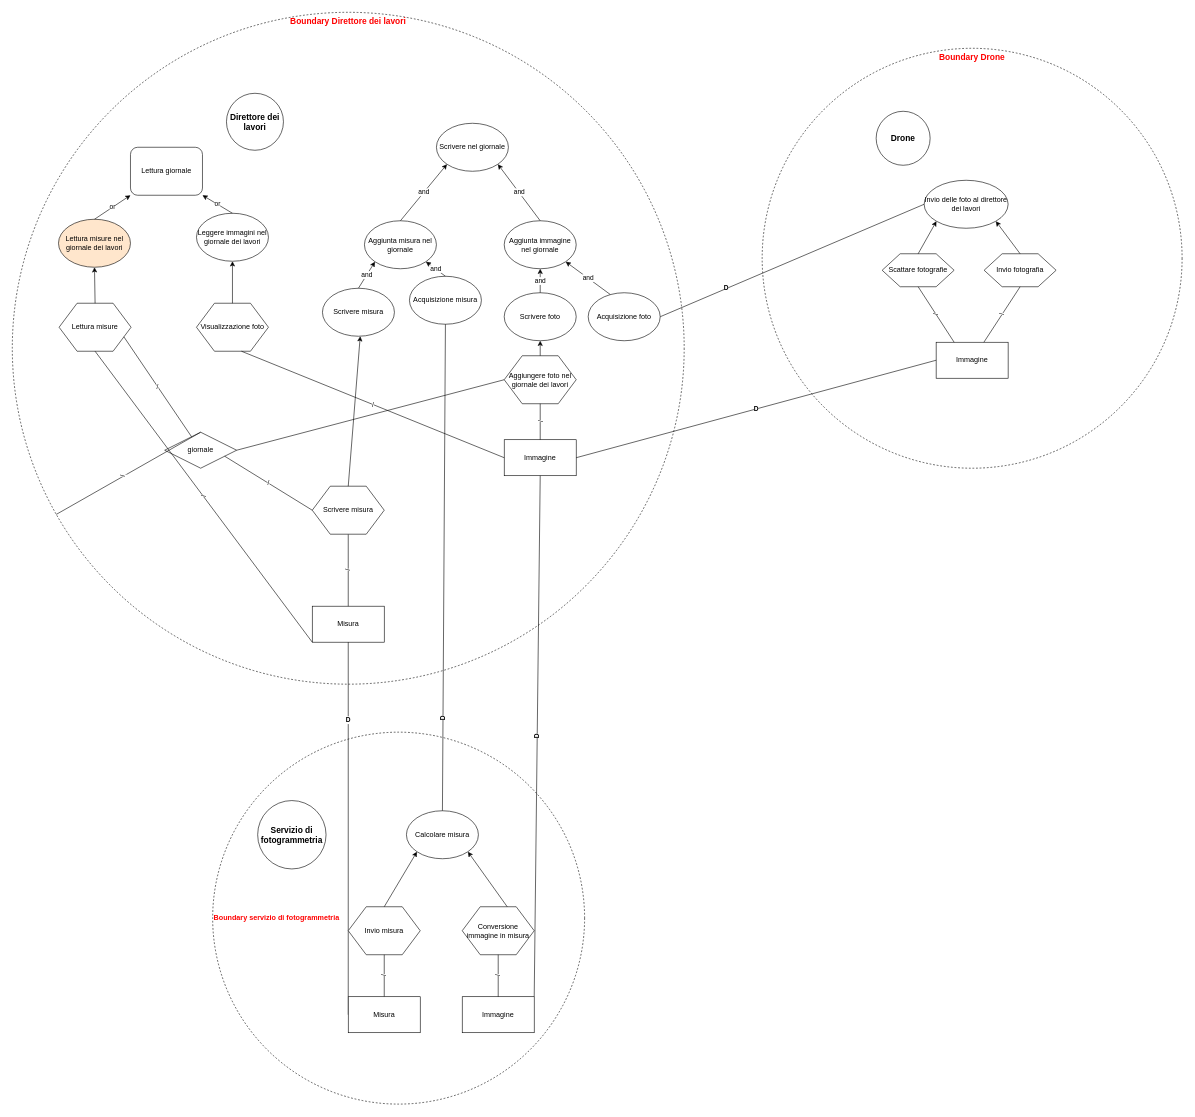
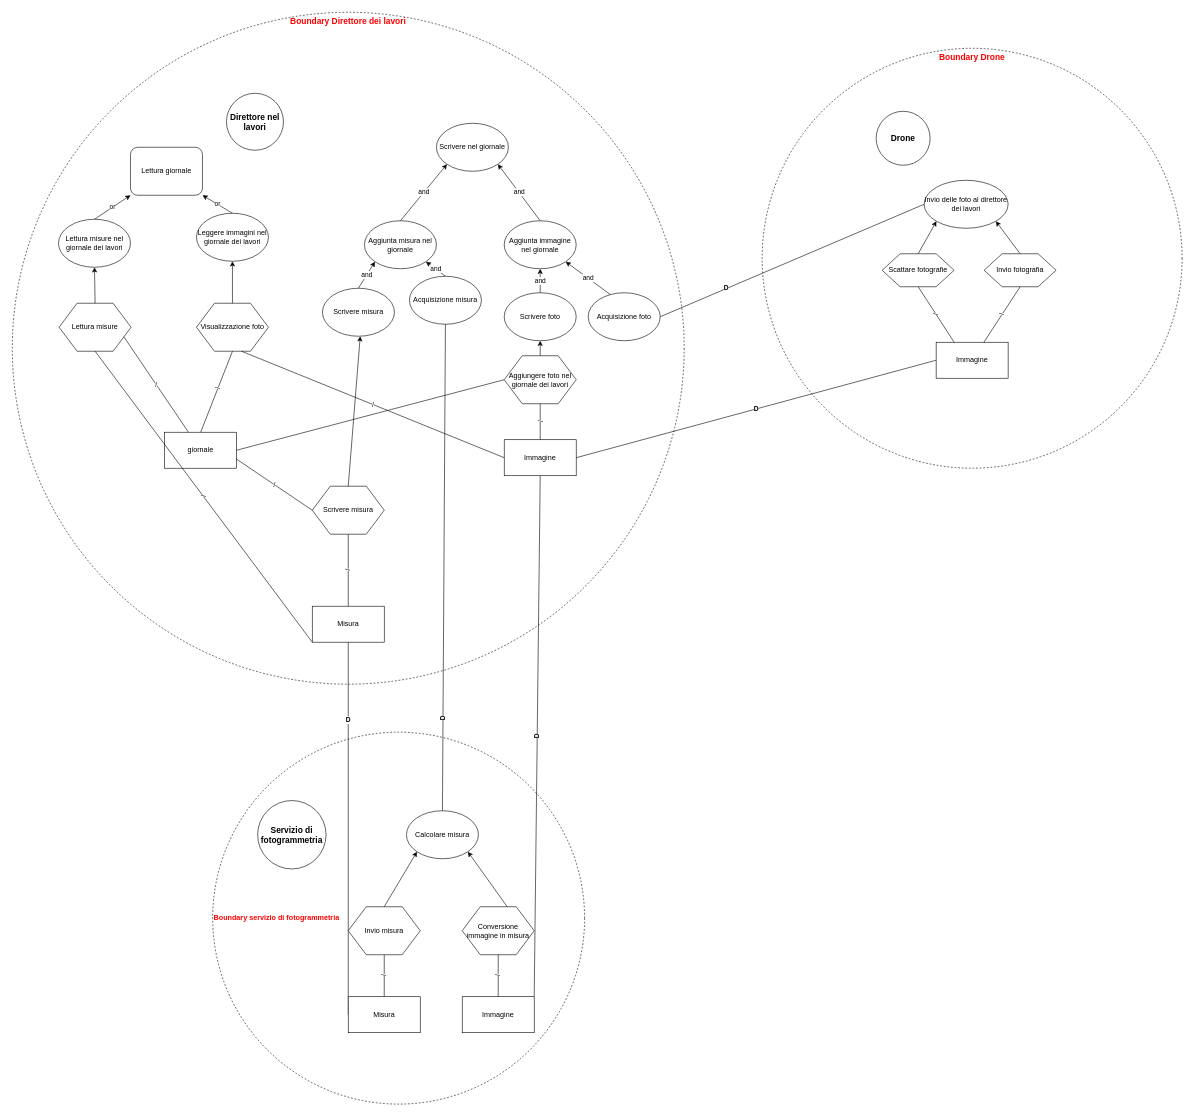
node "Direttore dei lavori": label "Direttore dei lavori" -> "Direttore nel lavori"
node "Lettura misure nel giornale dei lavori": fillcolor #ffe6cc -> #ffffff
node "giornale": shape diamond -> rectangle
edge "Boundary Direttore dei lavori" -- "giornale": now "Visualizzazione foto" -- "giornale"
